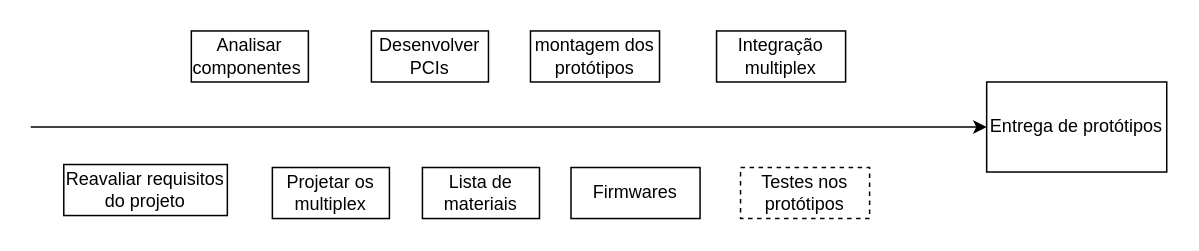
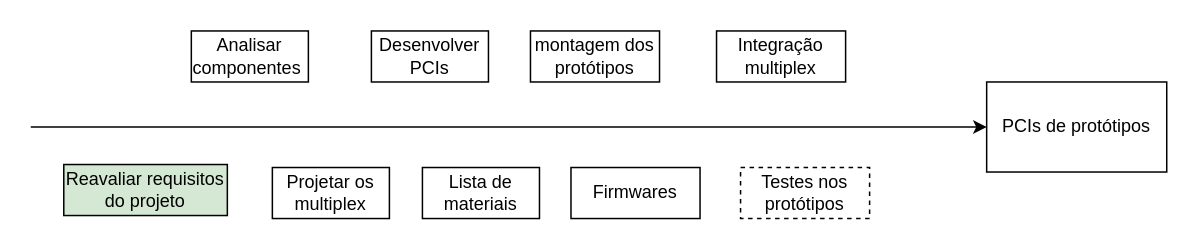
node "Entrega de protótipos": label "Entrega de protótipos" -> "PCIs de protótipos"
node "Reavaliar requisitos do projeto": fillcolor #ffffff -> #d5e8d4
